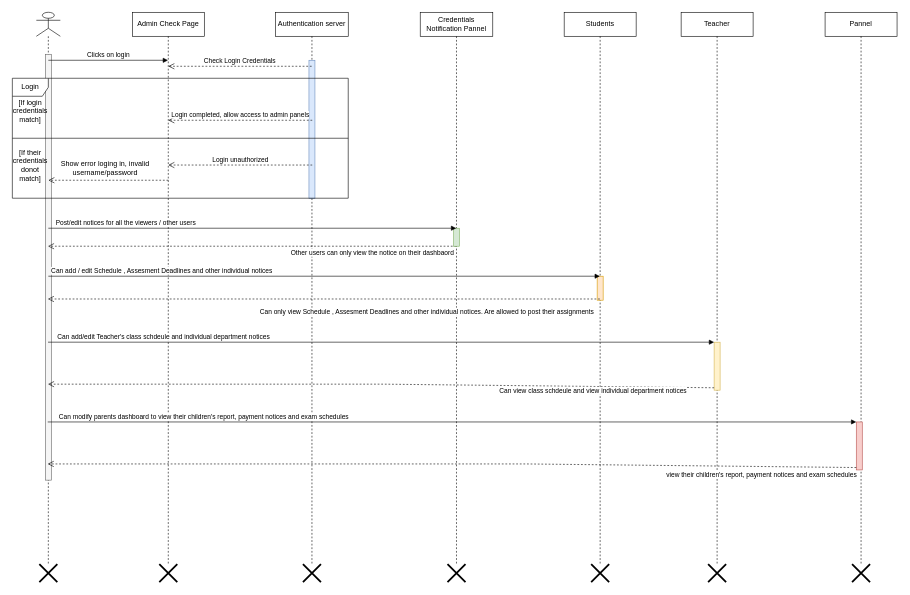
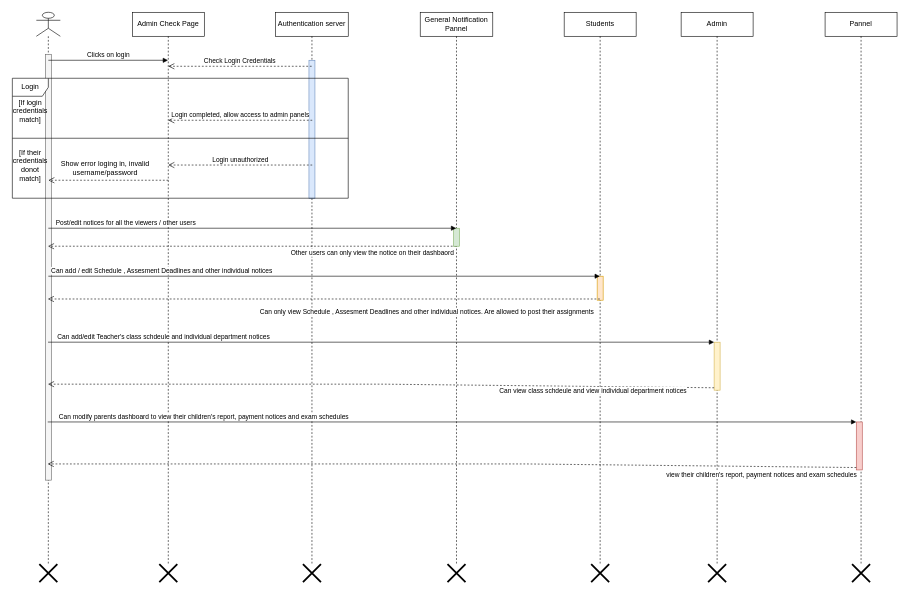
node "Credentials Notification Pannel": label "Credentials Notification Pannel" -> "General Notification Pannel"
node "Teacher": label "Teacher" -> "Admin"
